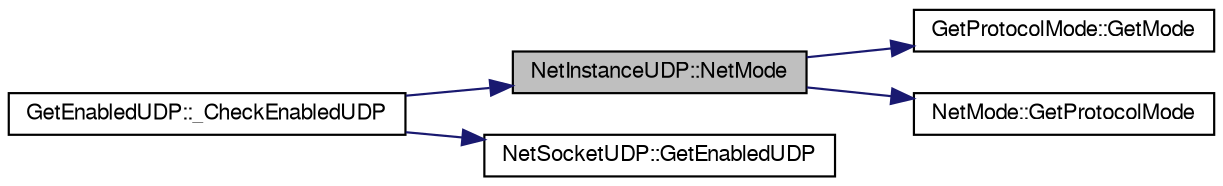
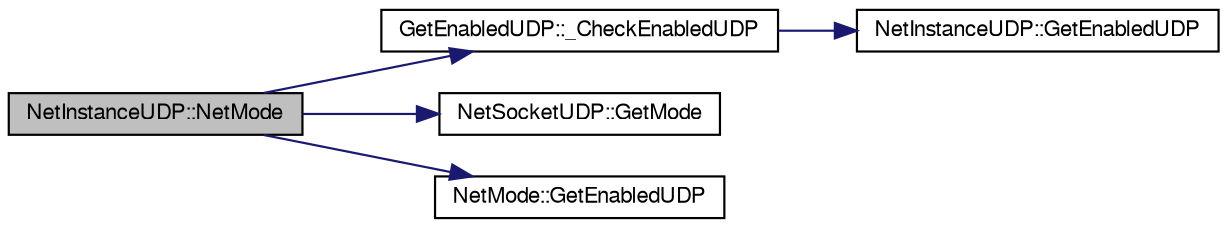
node "GetProtocolMode::GetMode": label "GetProtocolMode::GetMode" -> "NetSocketUDP::GetMode"
edge "GetEnabledUDP::_CheckEnabledUDP" -> "NetInstanceUDP::NetMode": reversed
node "NetMode::GetProtocolMode": label "NetMode::GetProtocolMode" -> "NetMode::GetEnabledUDP"
node "NetSocketUDP::GetEnabledUDP": label "NetSocketUDP::GetEnabledUDP" -> "NetInstanceUDP::GetEnabledUDP"
